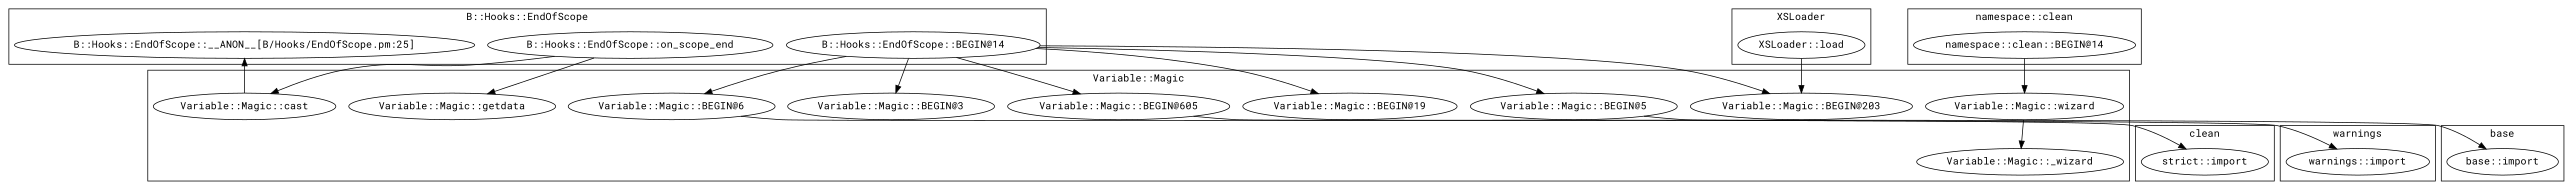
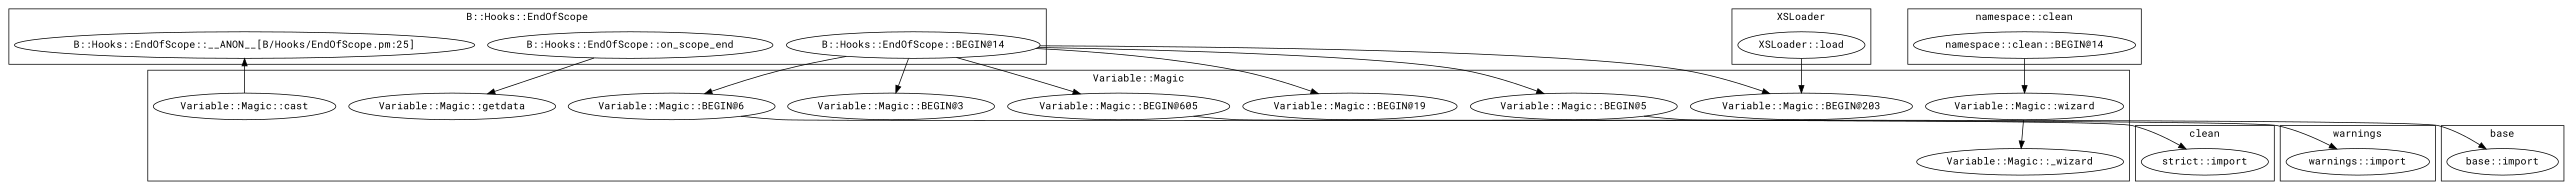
edge "B::Hooks::EndOfScope::on_scope_end" -> "Variable::Magic::cast": removed
